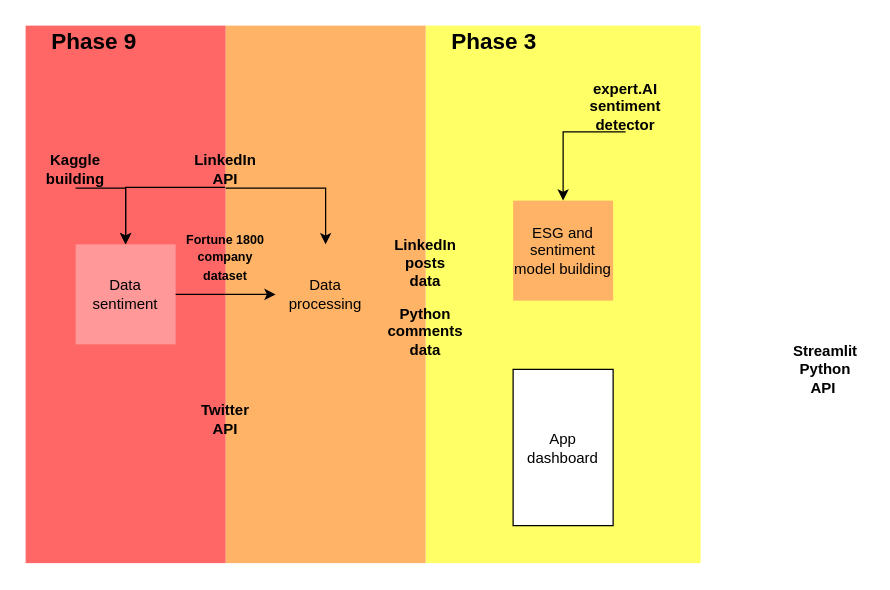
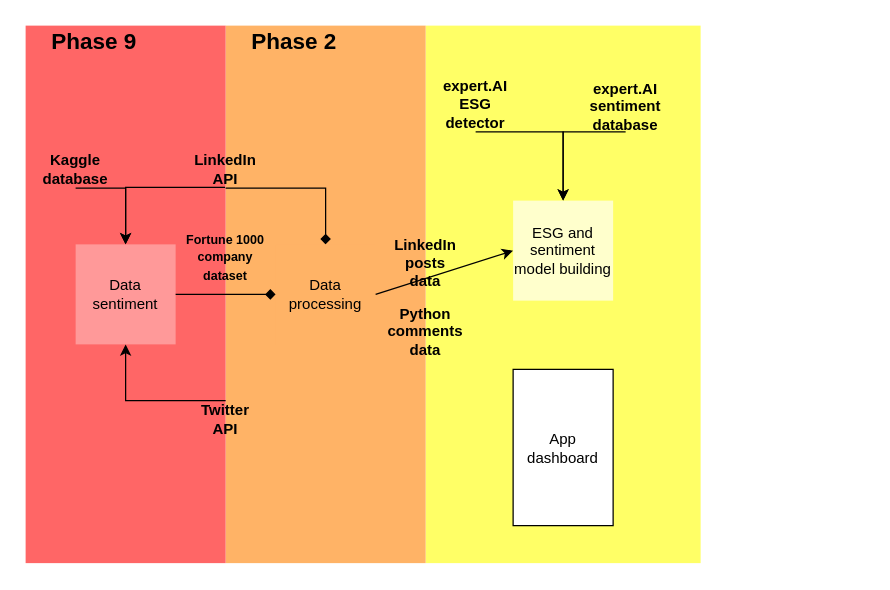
node "Phase 2": added
node "Phase 3": removed
node "expert.AI ESG detector": added
node "expert.AI sentiment detector": label "expert.AI sentiment detector" -> "expert.AI sentiment database"
edge "expert.AI ESG detector" -> "ESG and sentiment model building": added
node "Kaggle building": label "Kaggle building" -> "Kaggle database"
edge "LinkedIn API" -> "Data processing": arrowhead classic -> diamond
node "ESG and sentiment model building": fillcolor #ffb366 -> #ffffcc
node "Fortune 1800 company dataset": label "Fortune 1800 company dataset" -> "Fortune 1000 company dataset"
edge "Data processing" -> "ESG and sentiment model building": added
edge "Data sentiment" -> "Data processing": arrowhead classic -> diamond
node "Streamlit Python API": removed
edge "Twitter API" -> "Data sentiment": added
